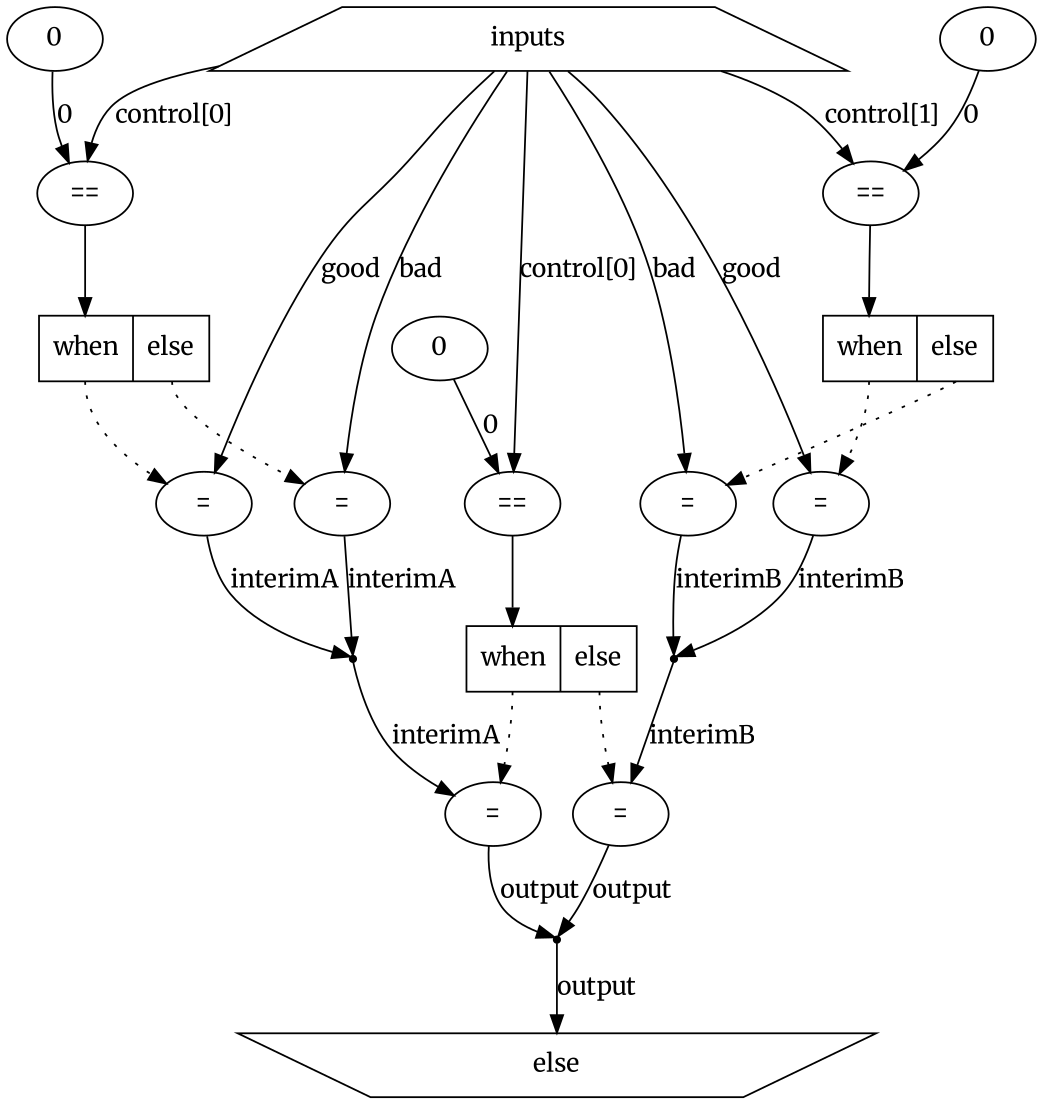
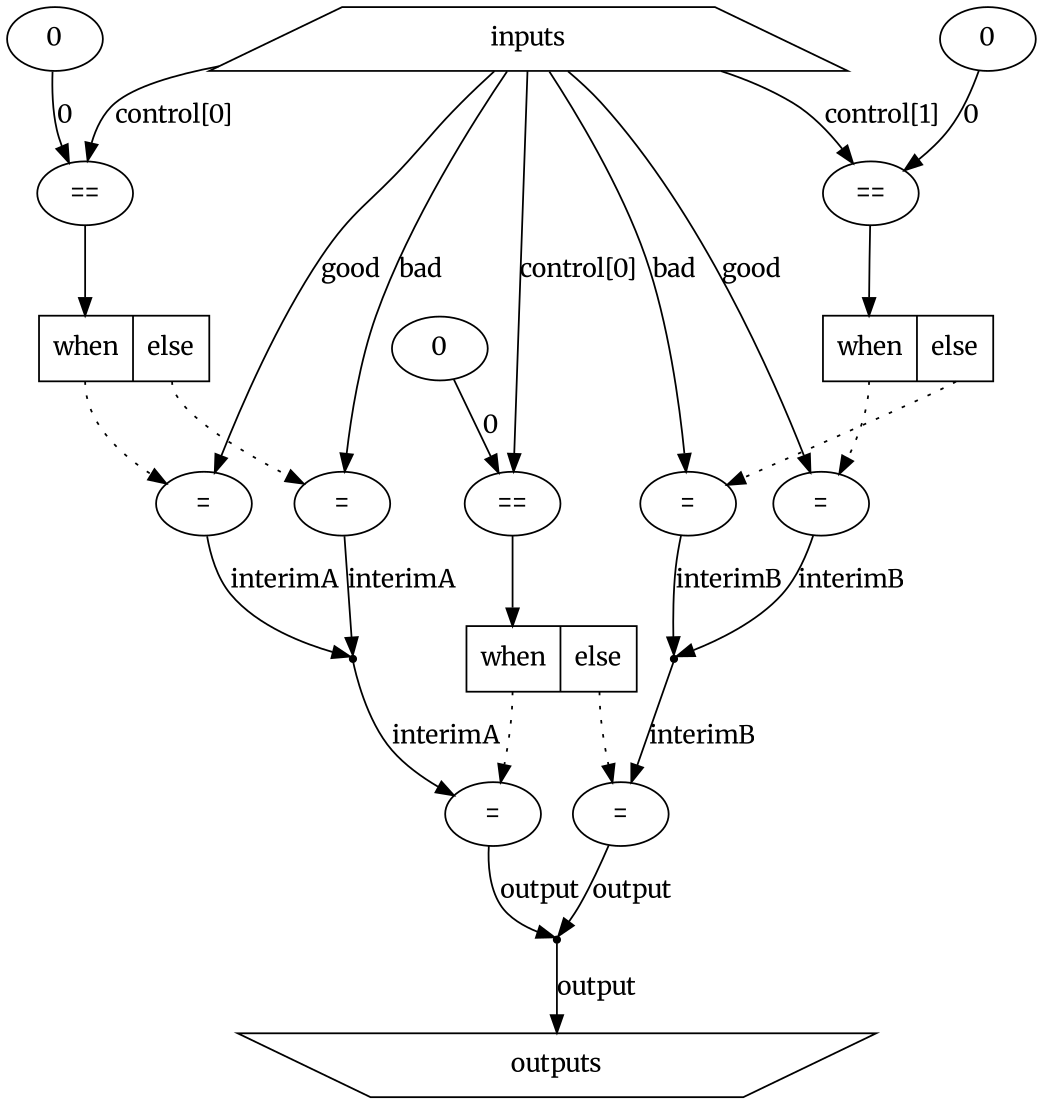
node "else": label "else" -> "outputs"
